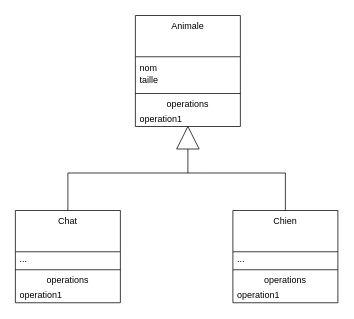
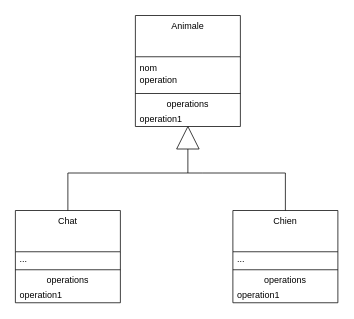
node "nom taille": label "nom taille" -> "nom operation"
